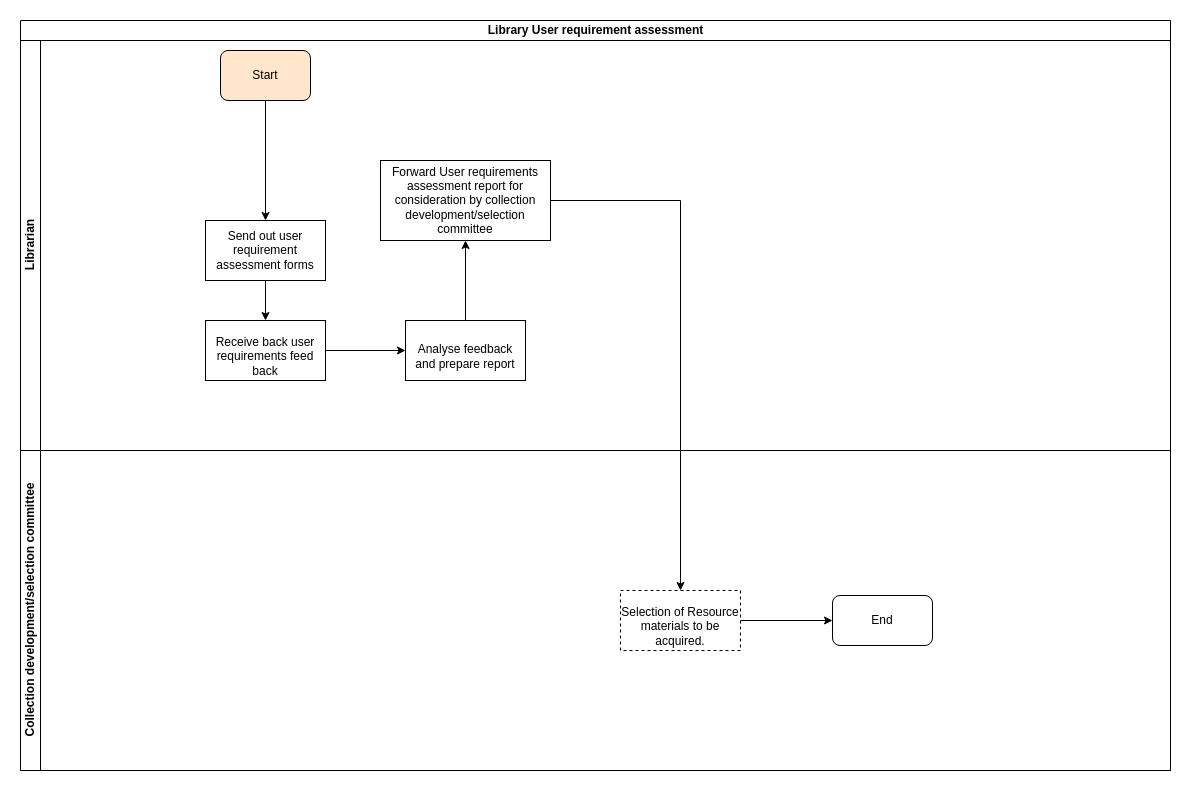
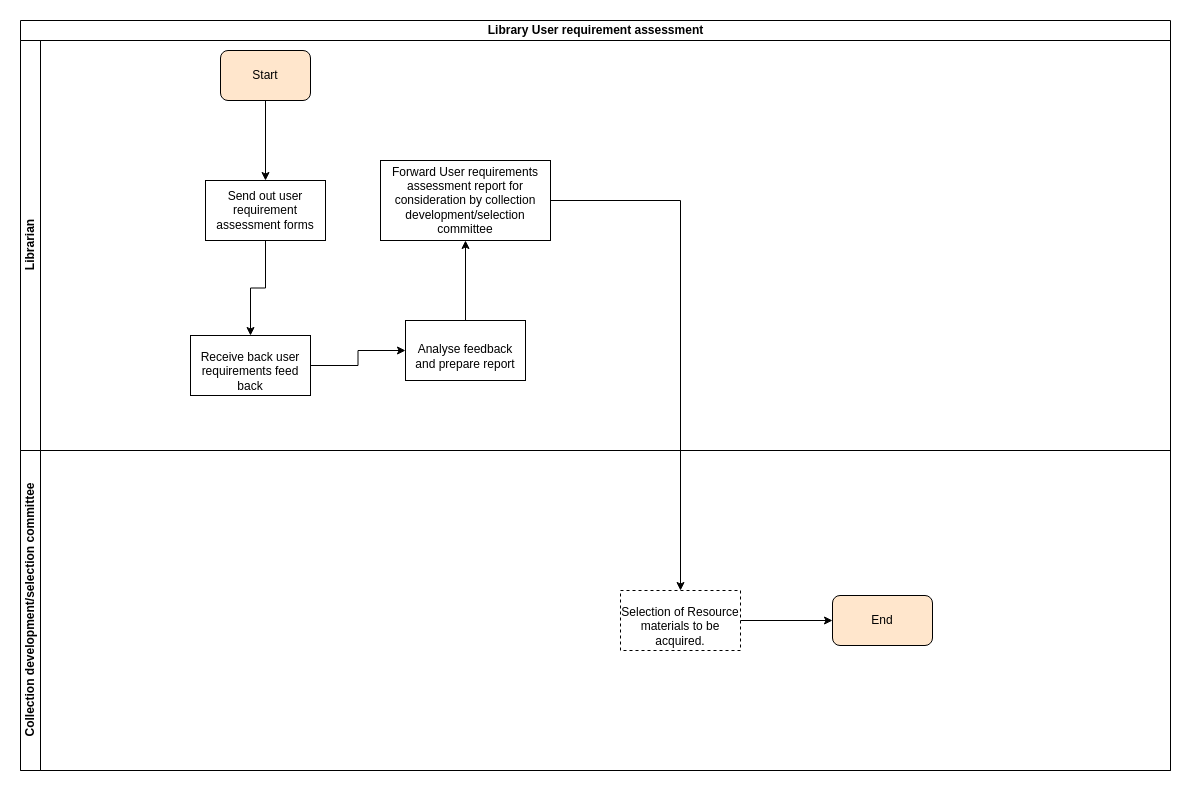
node "Send out user requirement assessment forms": moved (266, 251) -> (266, 211)
node "Receive back user requirements feed back": moved (266, 351) -> (251, 366)
node "End": fillcolor #ffffff -> #ffe6cc
